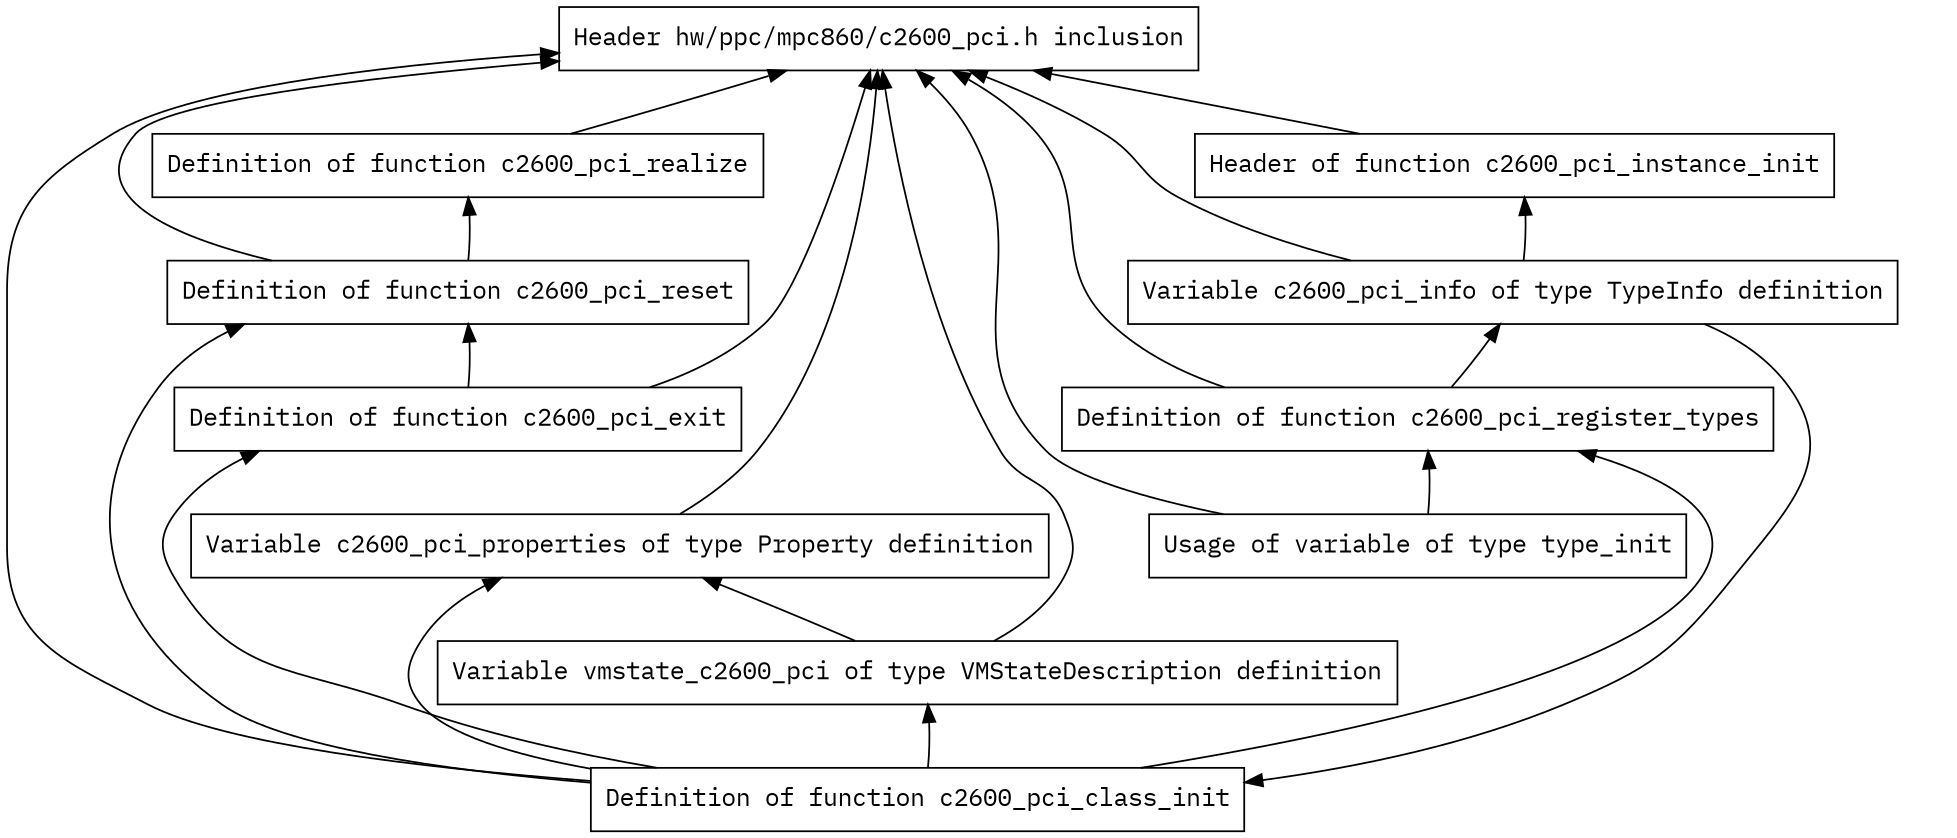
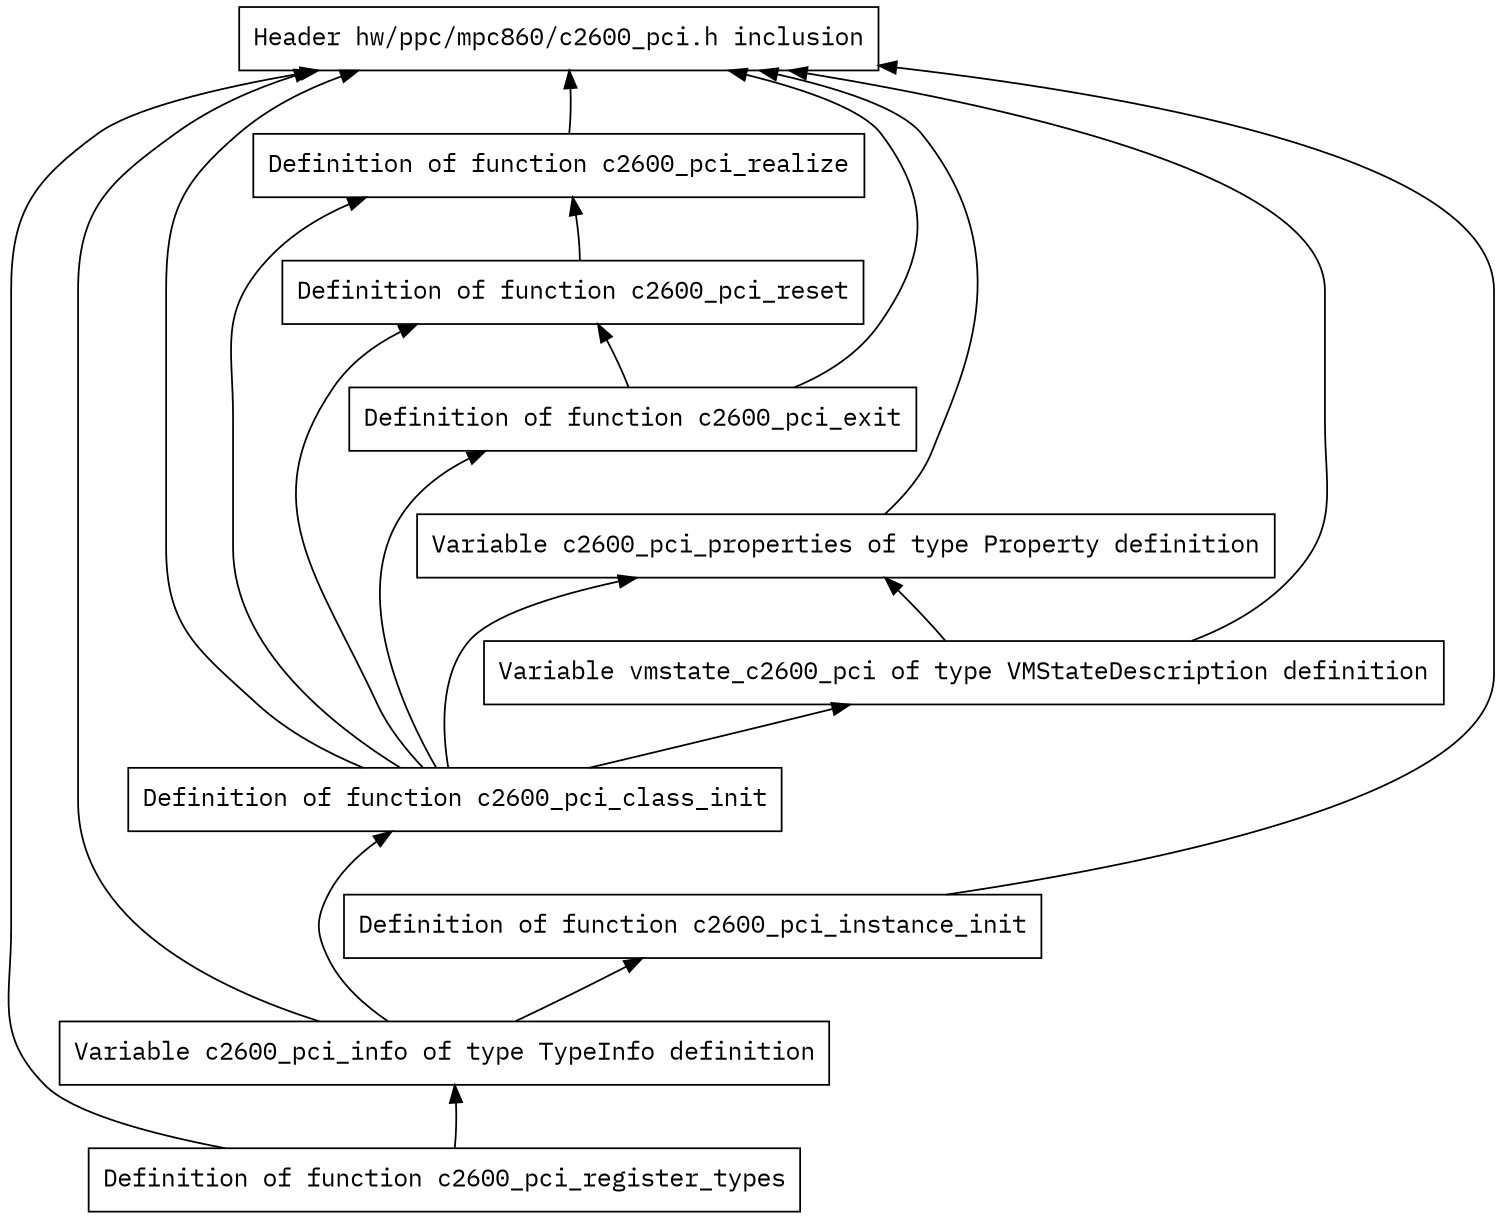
edge "Definition of function c2600_pci_reset" -> "Header hw/ppc/mpc860/c2600_pci.h inclusion": removed
node "Header of function c2600_pci_instance_init": label "Header of function c2600_pci_instance_init" -> "Definition of function c2600_pci_instance_init"
node "Usage of variable of type type_init": removed
edge "Definition of function c2600_pci_class_init" -> "Definition of function c2600_pci_register_types": now "Definition of function c2600_pci_class_init" -> "Definition of function c2600_pci_realize"
